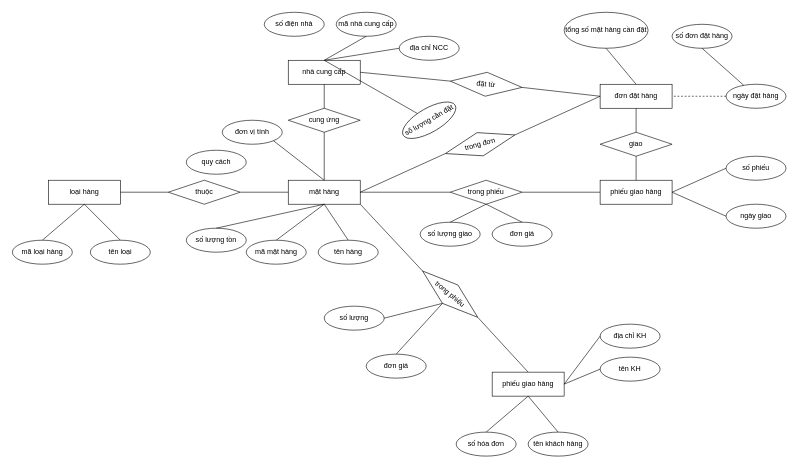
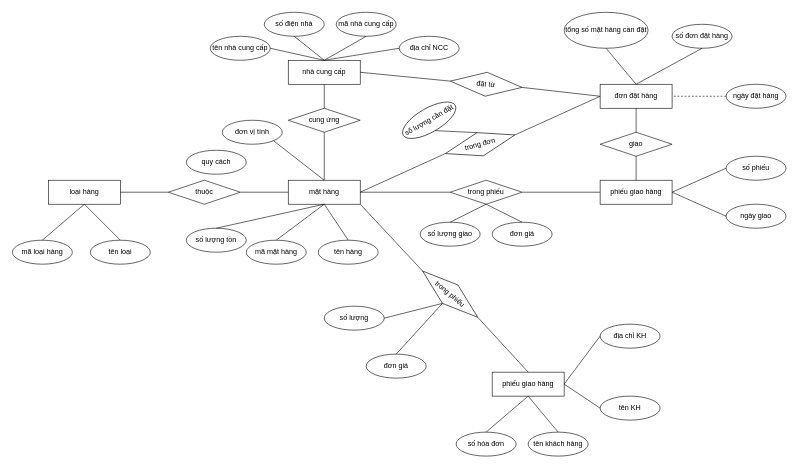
node "tên nhà cung cấp": added
edge "tên nhà cung cấp" -- "nhà cung cấp": added
edge "số đơn đặt hàng" -- "ngày đặt hàng": now "số đơn đặt hàng" -- "đơn đặt hàng"
edge "nhà cung cấp" -- "số lượng cần đặt": now "nhà cung cấp" -- "số điện nhà"
edge "số lượng cần đặt" -- "trong đơn": added
node "tên KH": moved (630, 369) -> (630, 408)
